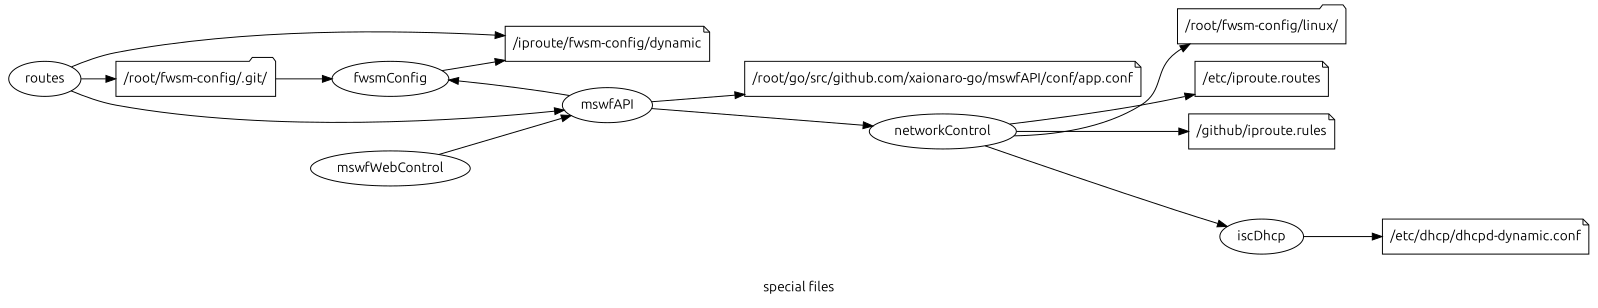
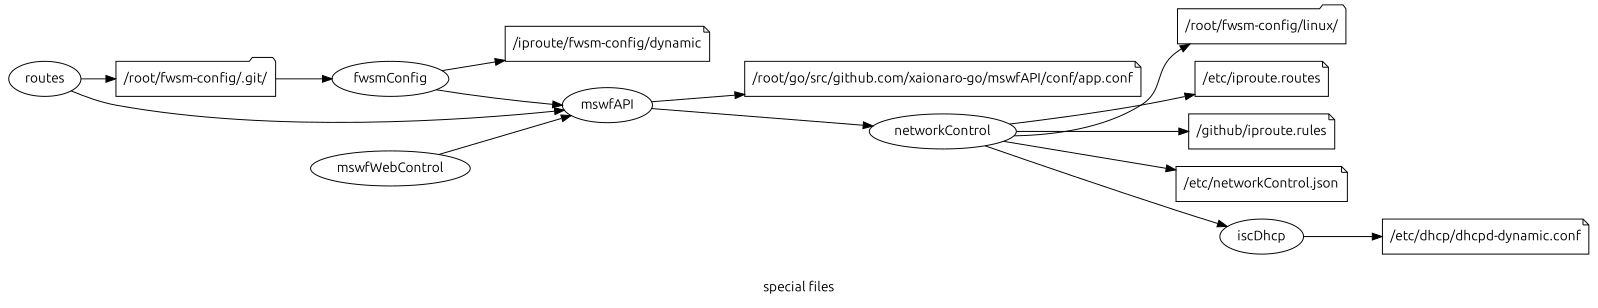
edge "routes" -> "/iproute/fwsm-config/dynamic": removed
edge "mswfAPI" -> "fwsmConfig": reversed
node "/etc/networkControl.json": added
